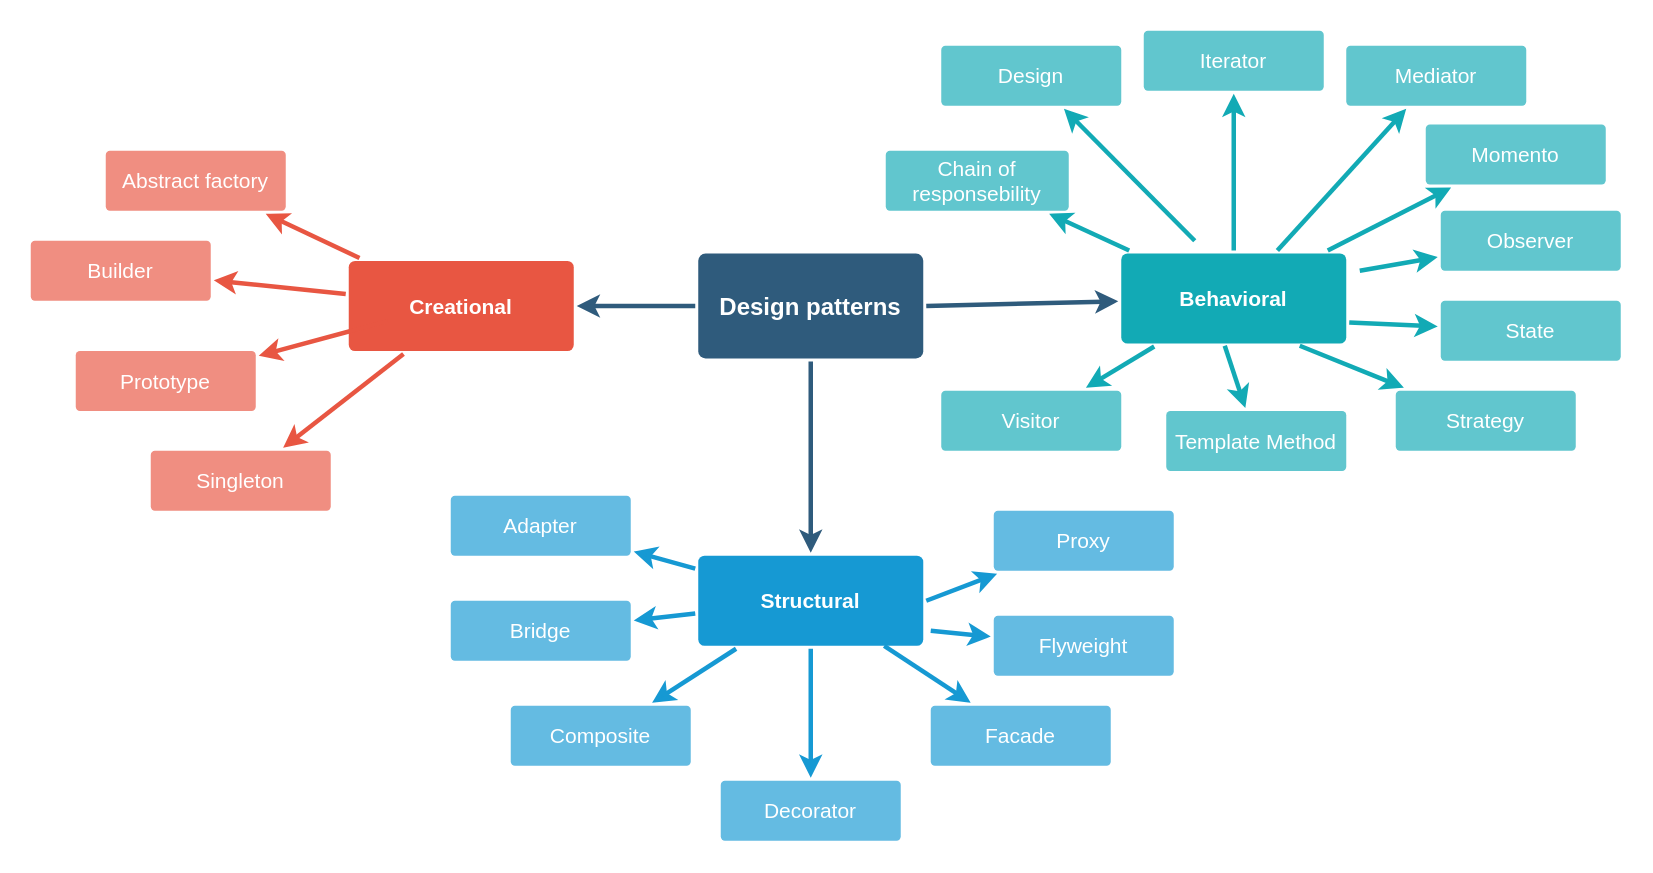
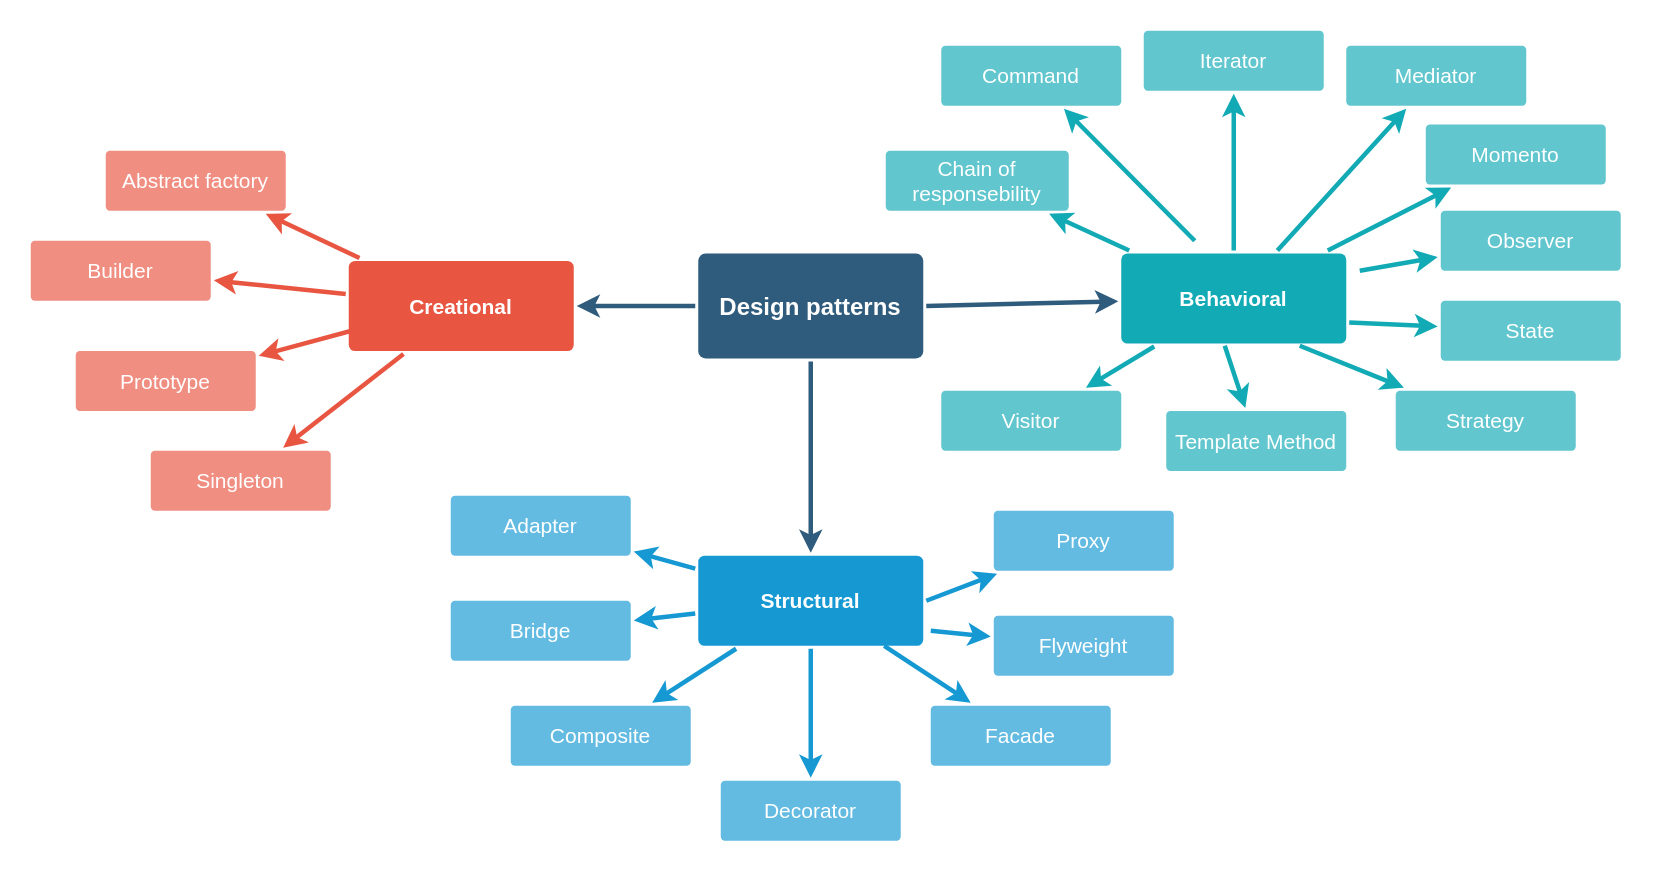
node "Design": label "Design" -> "Command"
